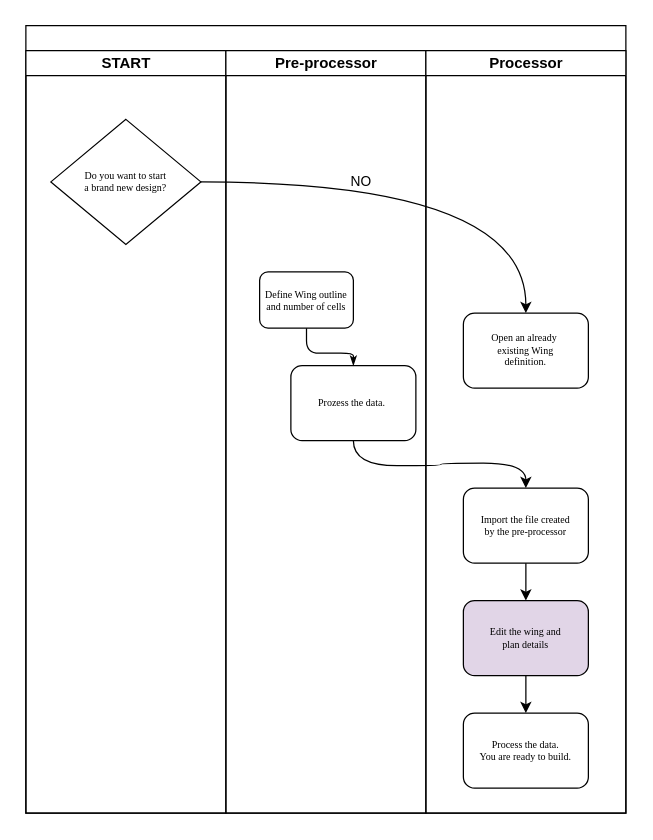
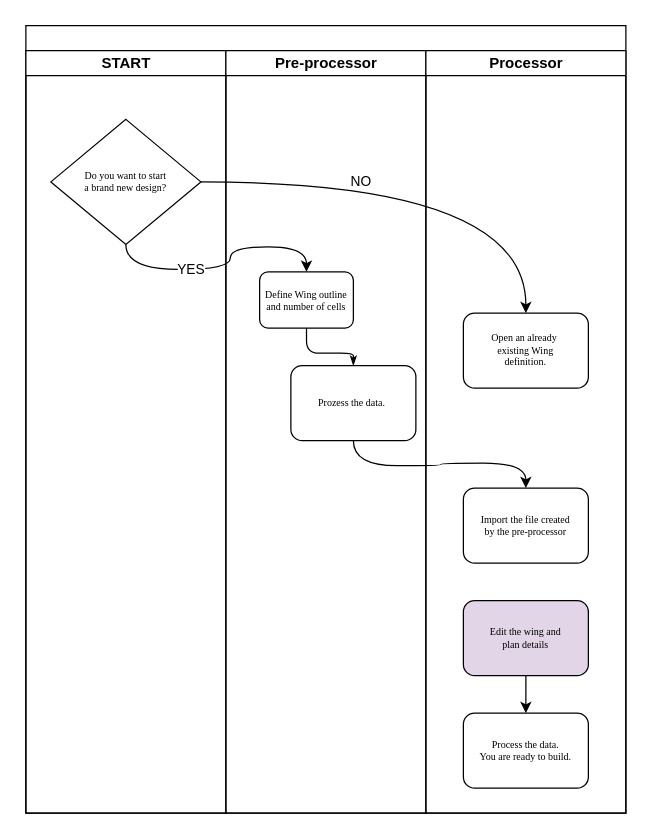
edge "Do you want to start a brand new design?" -> "Define Wing outline and number of cells": added, label "YES"
edge "Import the file created by the pre-processor" -> "Edit the wing and plan details": removed
